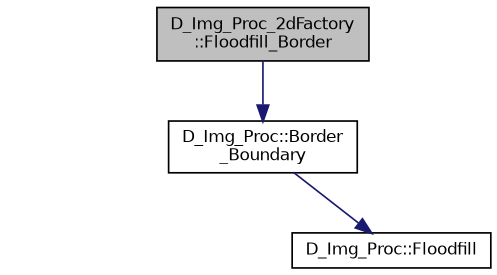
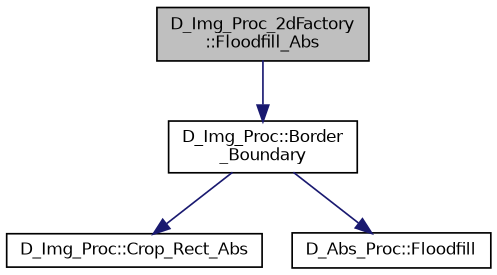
node "D_Img_Proc_2dFactory ::Floodfill_Border": label "D_Img_Proc_2dFactory ::Floodfill_Border" -> "D_Img_Proc_2dFactory ::Floodfill_Abs"
node "D_Img_Proc::Crop_Rect_Abs": added
node "D_Img_Proc::Floodfill": label "D_Img_Proc::Floodfill" -> "D_Abs_Proc::Floodfill"
